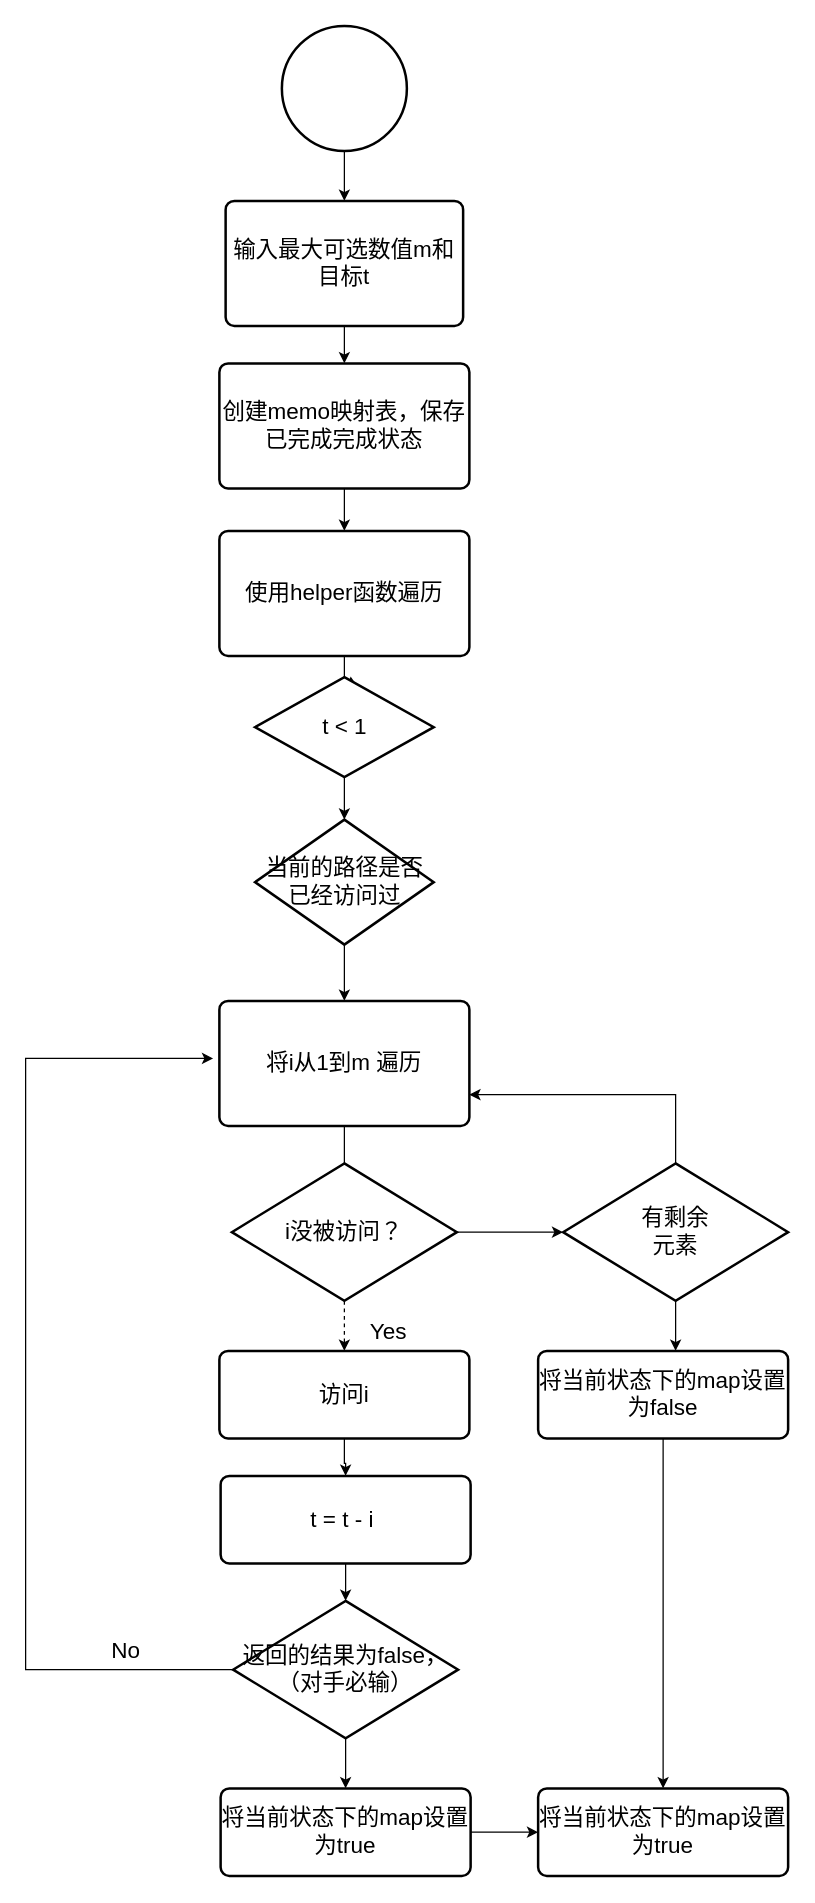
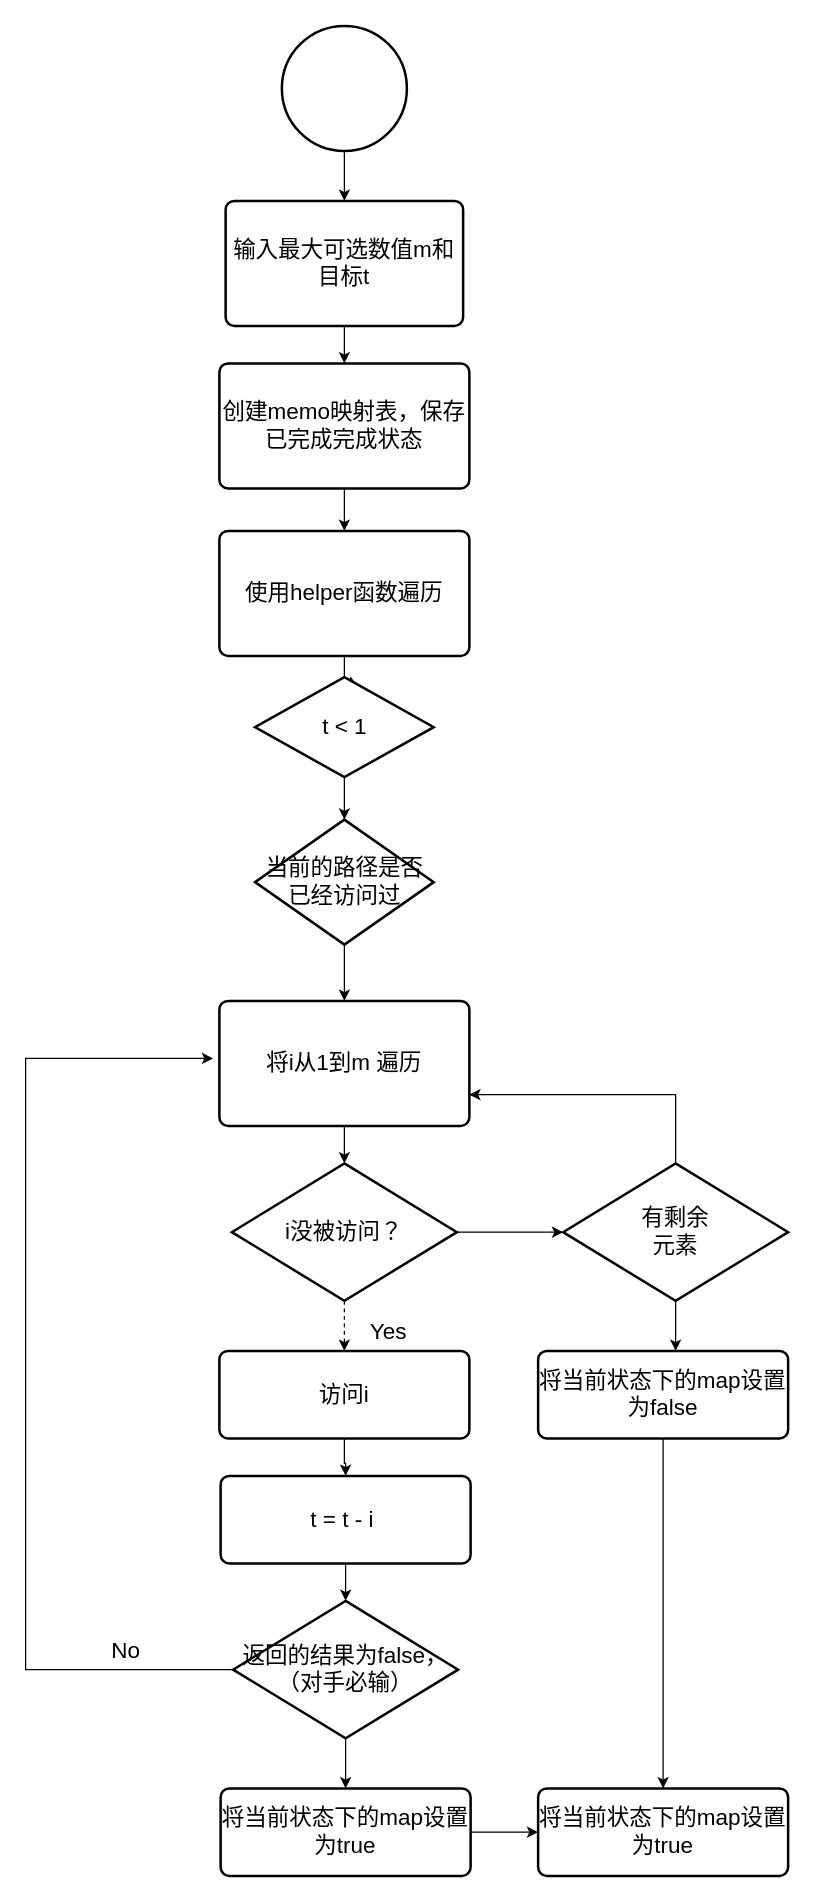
edge "将i从1到m 遍历" -- "i没被访问？": arrowhead none -> classic
